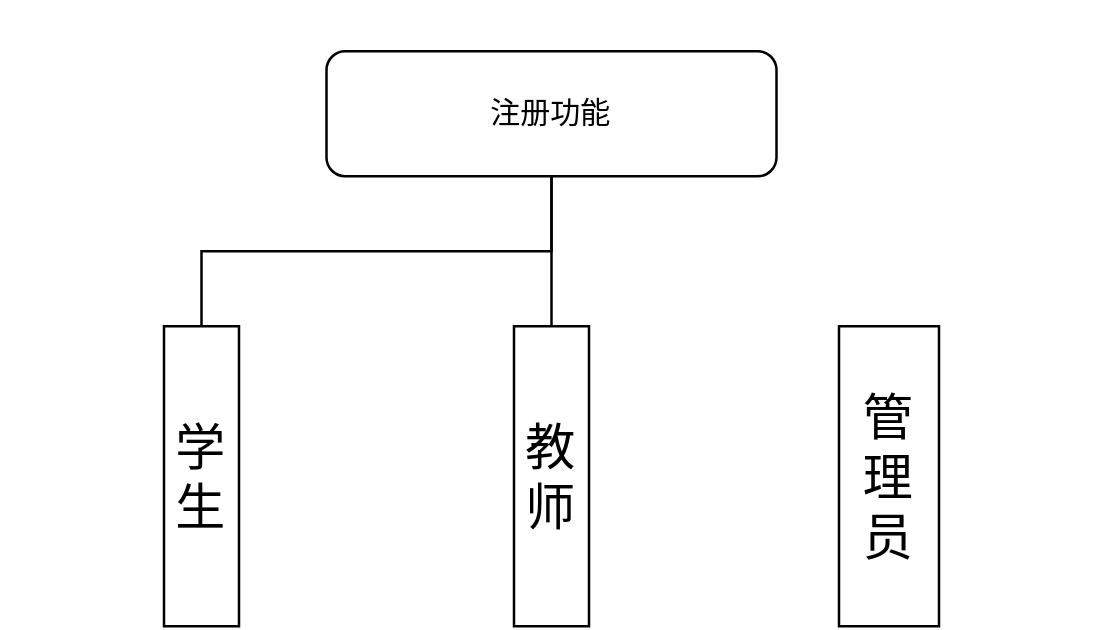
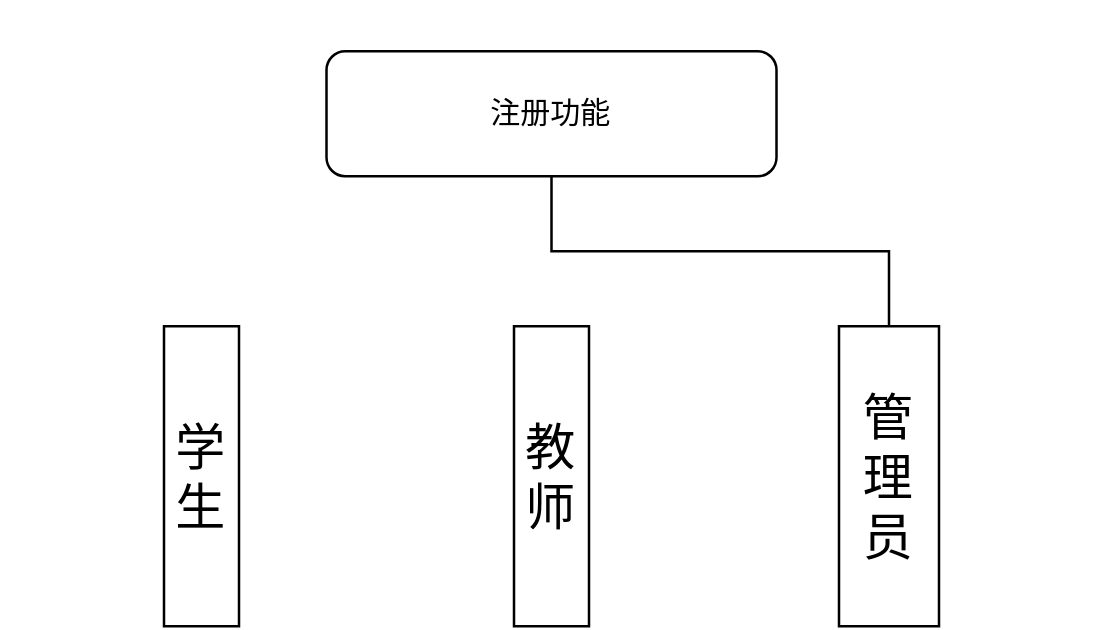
edge "注册功能" -- "学生": removed
edge "注册功能" -- "管理员": added
edge "注册功能" -- "教师": removed
